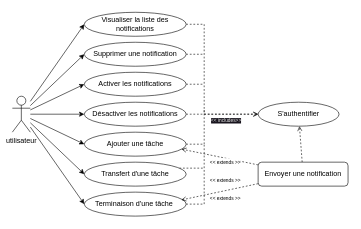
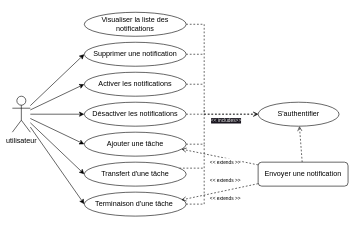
edge "utilisateur" -> "Visualiser la liste des notifications": removed
